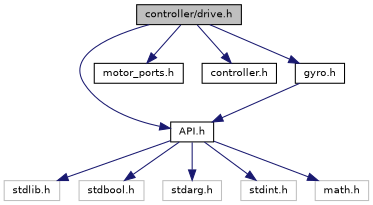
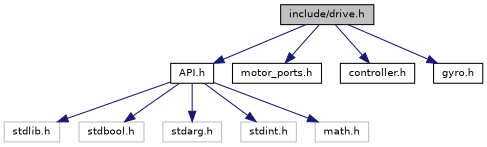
node "controller/drive.h": label "controller/drive.h" -> "include/drive.h"
edge "gyro.h" -> "API.h": removed
